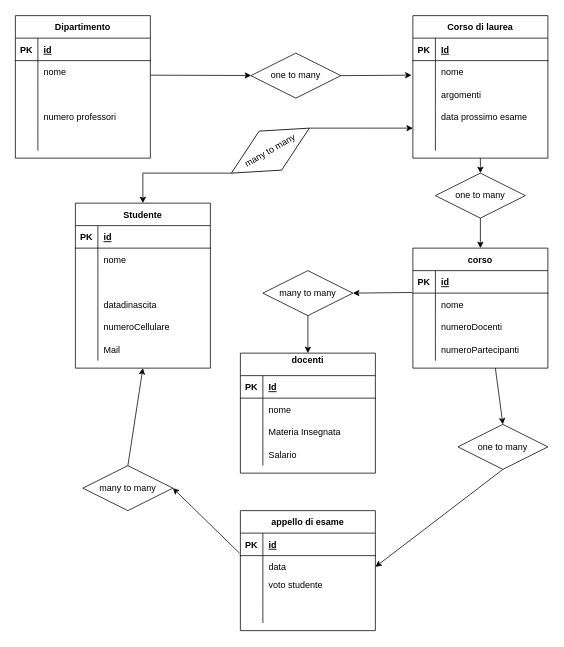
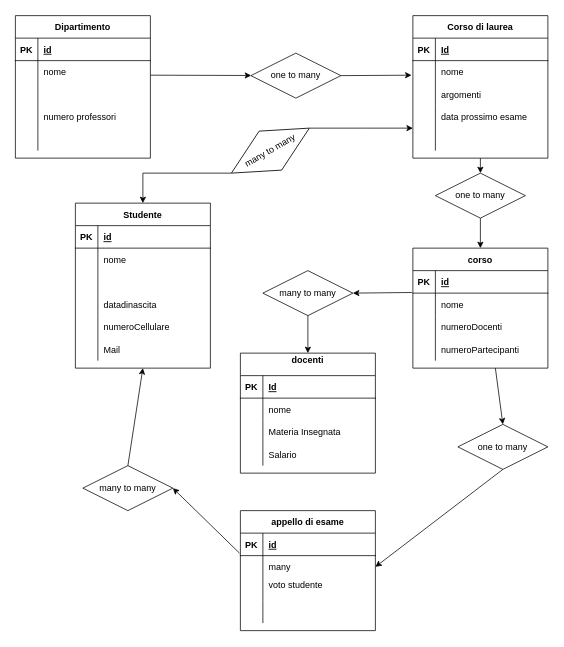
node "data": label "data" -> "many"
